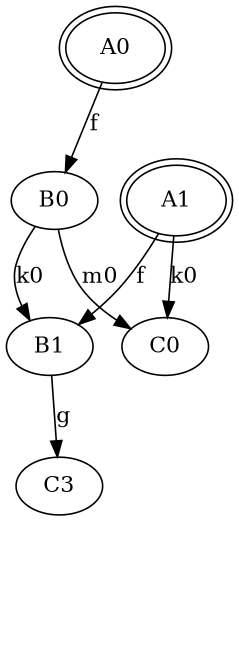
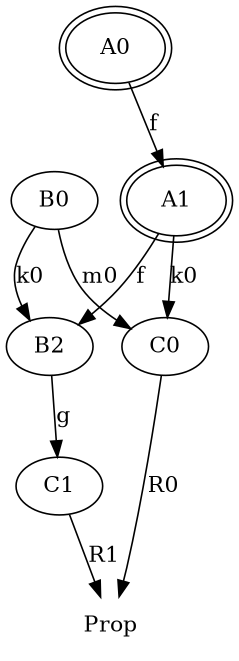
edge "A0" -> "B0": now "A0" -> "A1"
node "B1": label "B1" -> "B2"
node "C3": label "C3" -> "C1"
node "Prop": added
